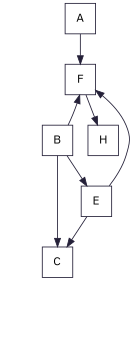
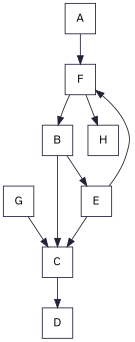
edge "B" -> "F": reversed
node "G": added
node "D": added
